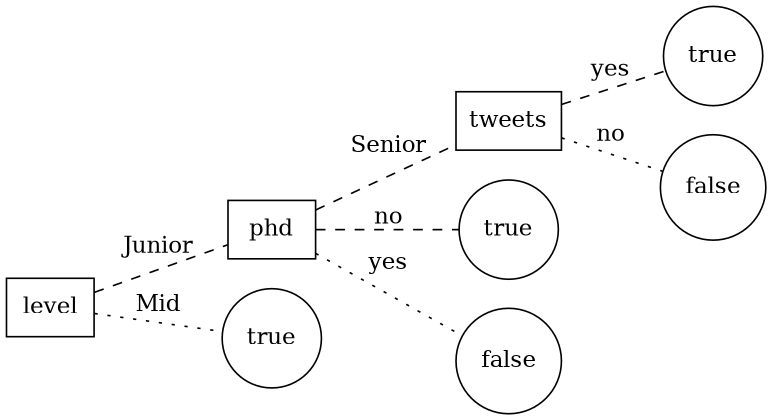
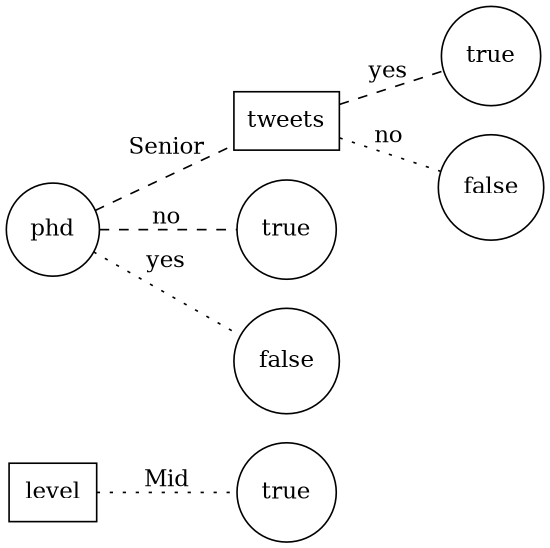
node "phd": shape box -> circle
edge "phd" -- "level": removed, label "Junior"
